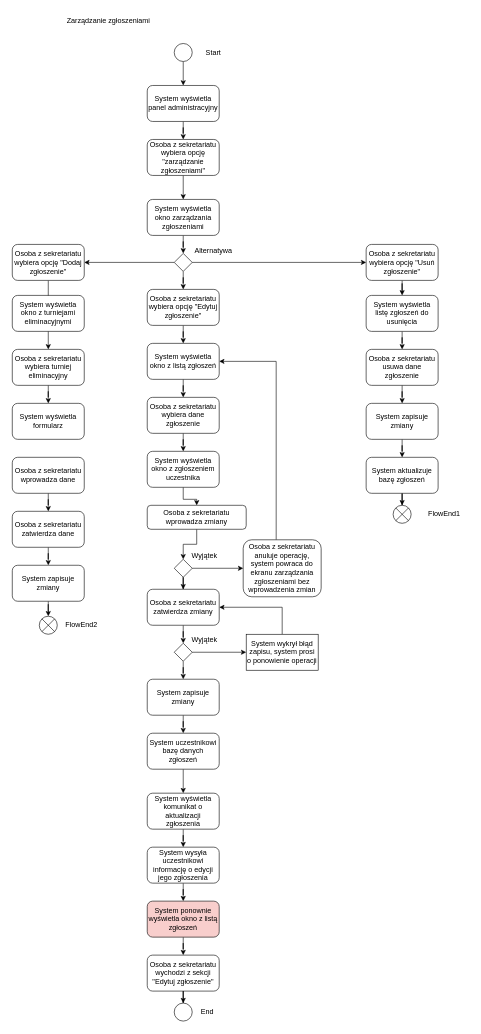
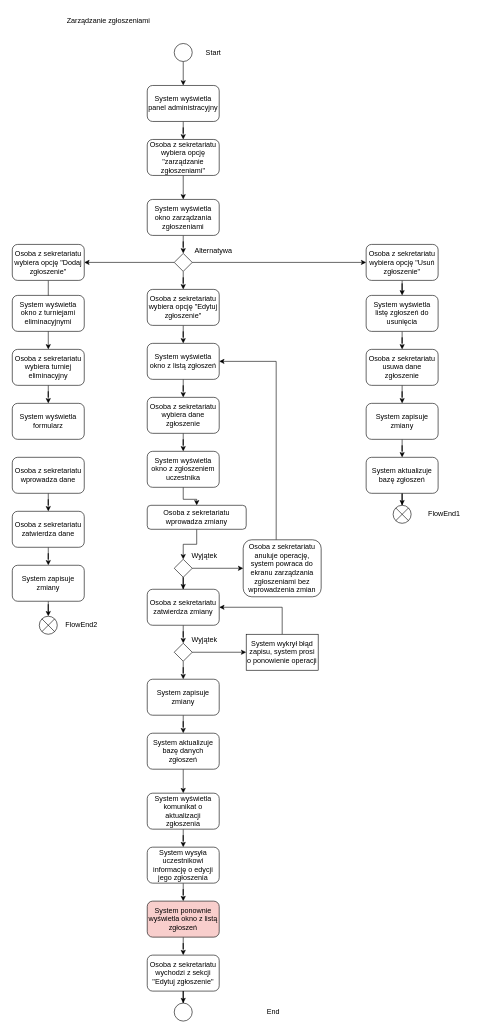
node "System uczestnikowi bazę danych zgłoszeń": label "System uczestnikowi bazę danych zgłoszeń" -> "System aktualizuje bazę danych zgłoszeń"
node "End": moved (207, 1013) -> (273, 1013)
